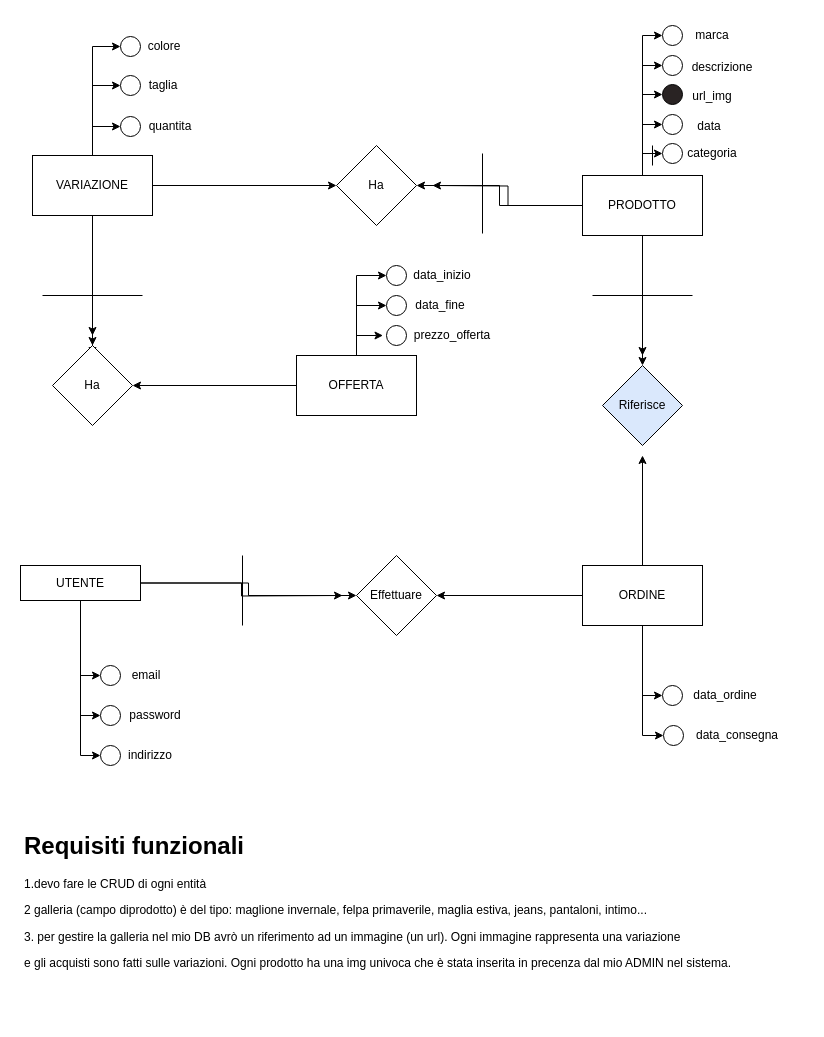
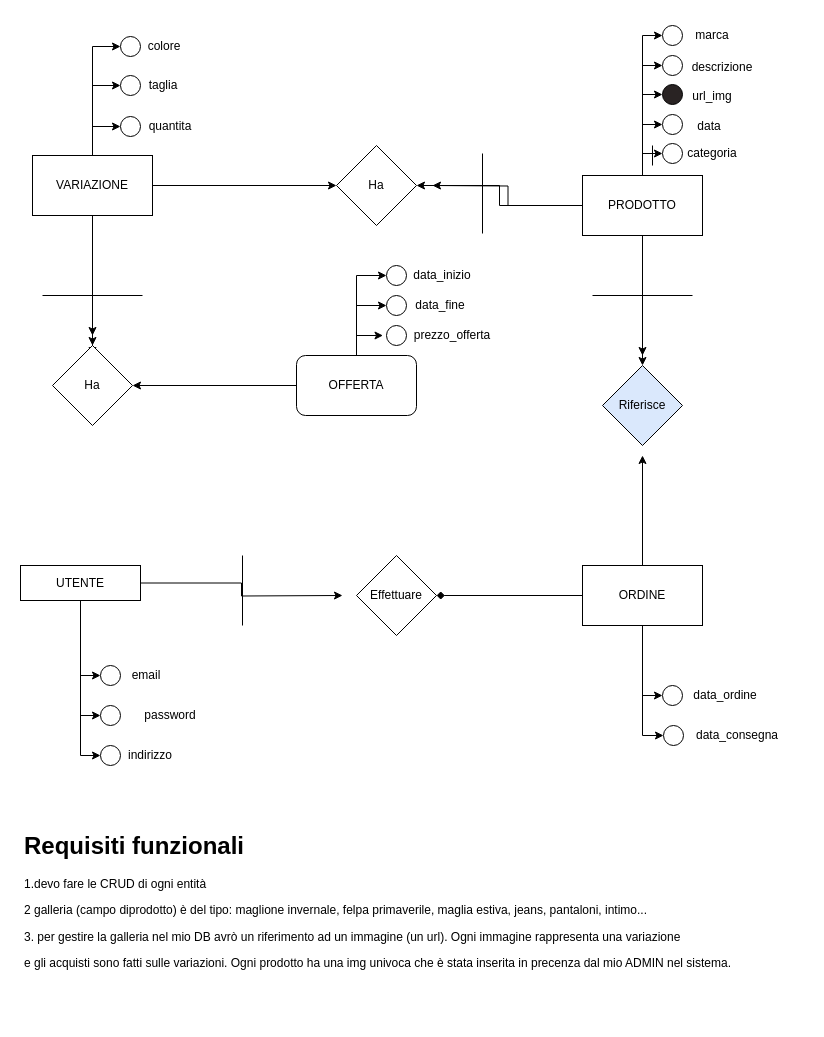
node "OFFERTA": shape rectangle -> rounded rectangle
edge "UTENTE" -> "Effettuare": removed
edge "ORDINE" -> "Effettuare": arrowhead classic -> diamond
node "password": moved (156, 716) -> (171, 716)
